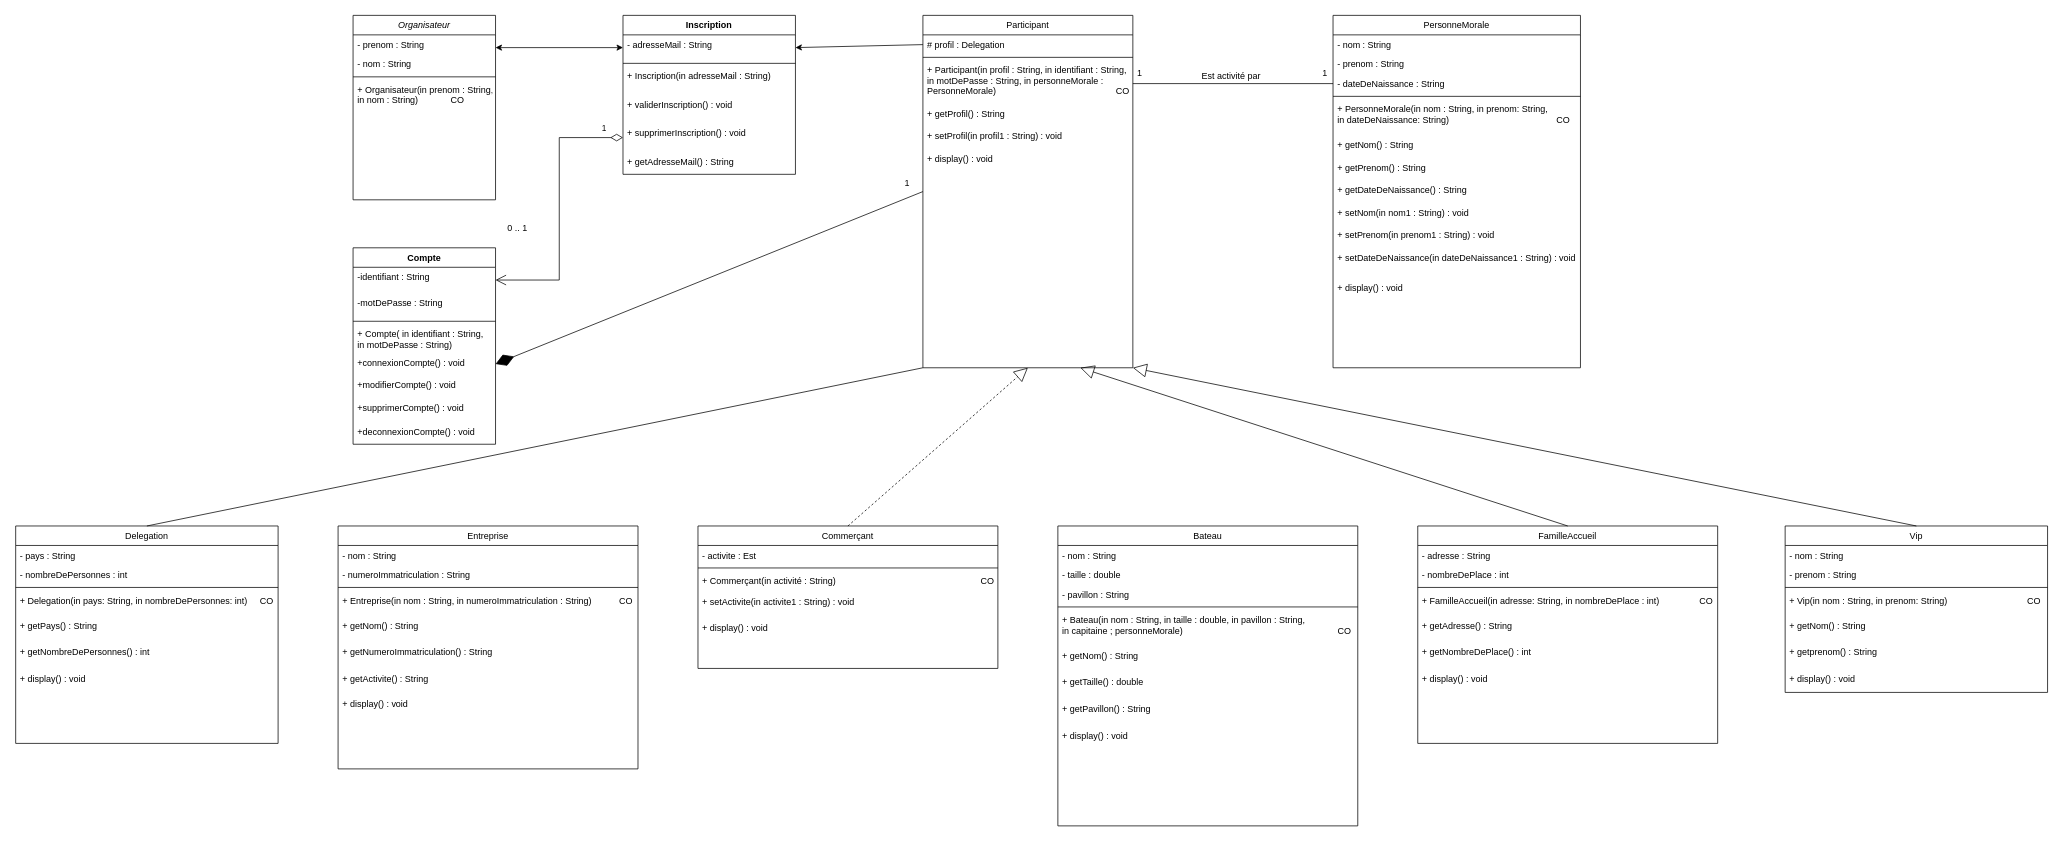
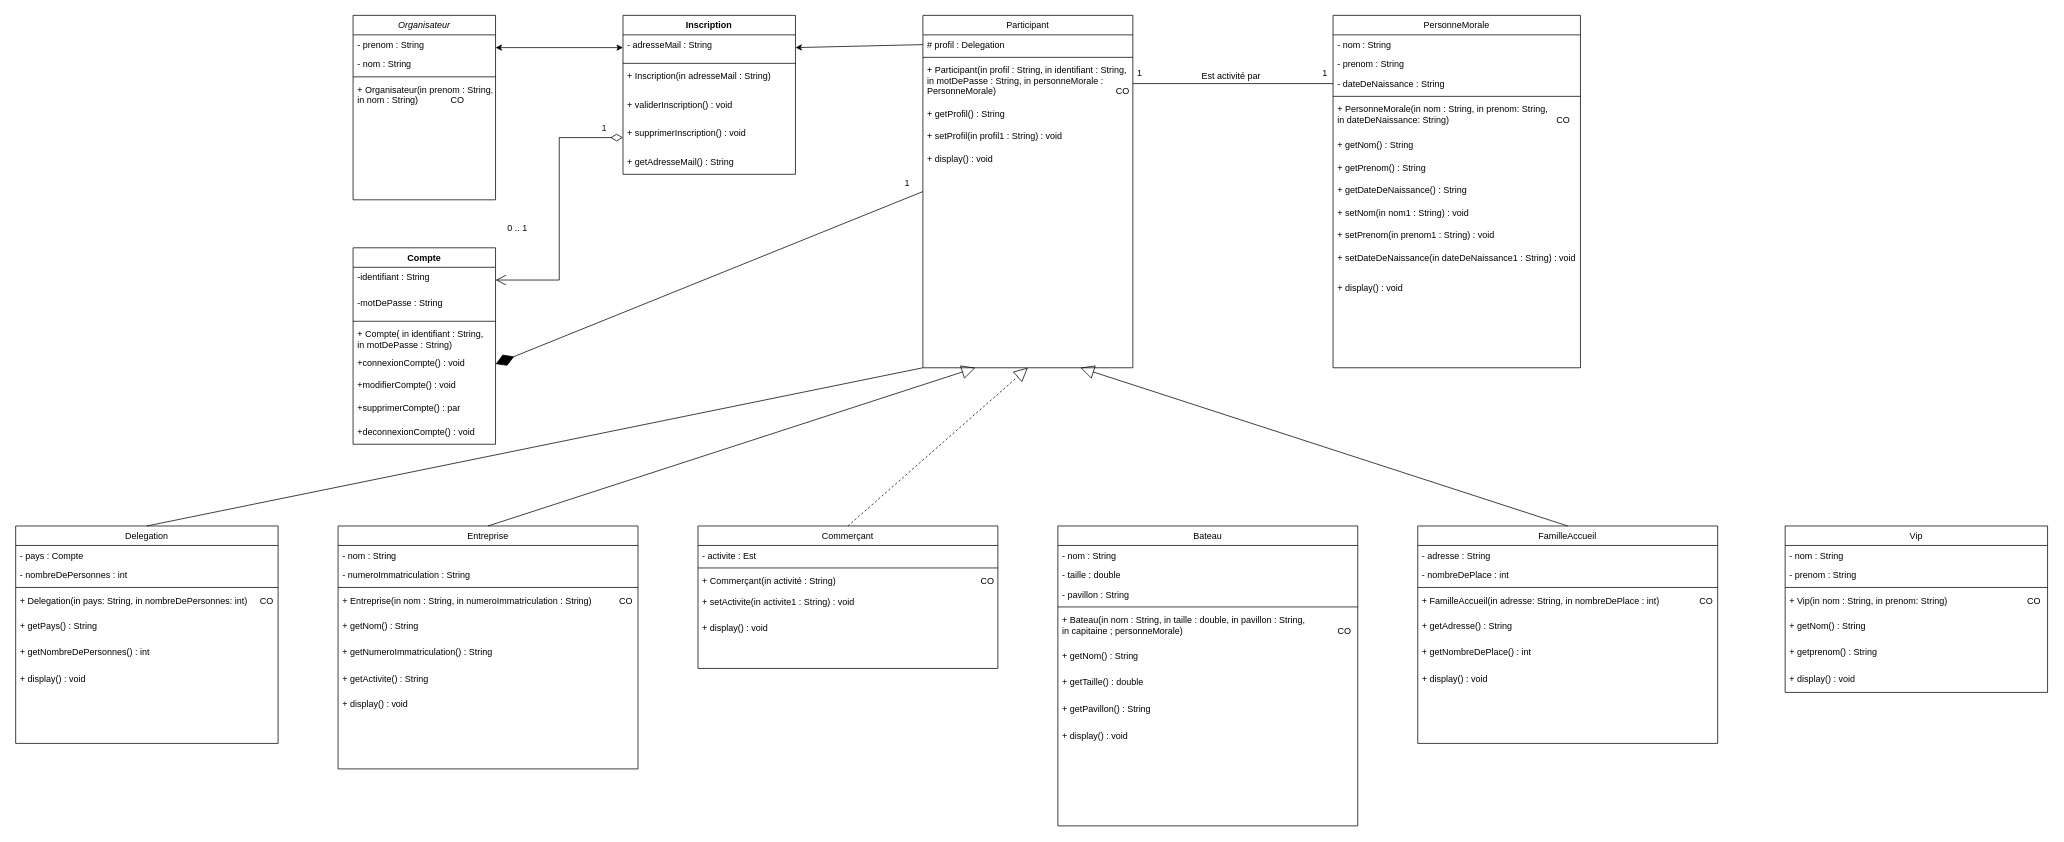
node "+supprimerCompte() : void": label "+supprimerCompte() : void" -> "+supprimerCompte() : par"
edge "Vip" -> "Participant": removed
edge "Entreprise" -> "Participant": added
node "- pays : String": label "- pays : String" -> "- pays : Compte"
